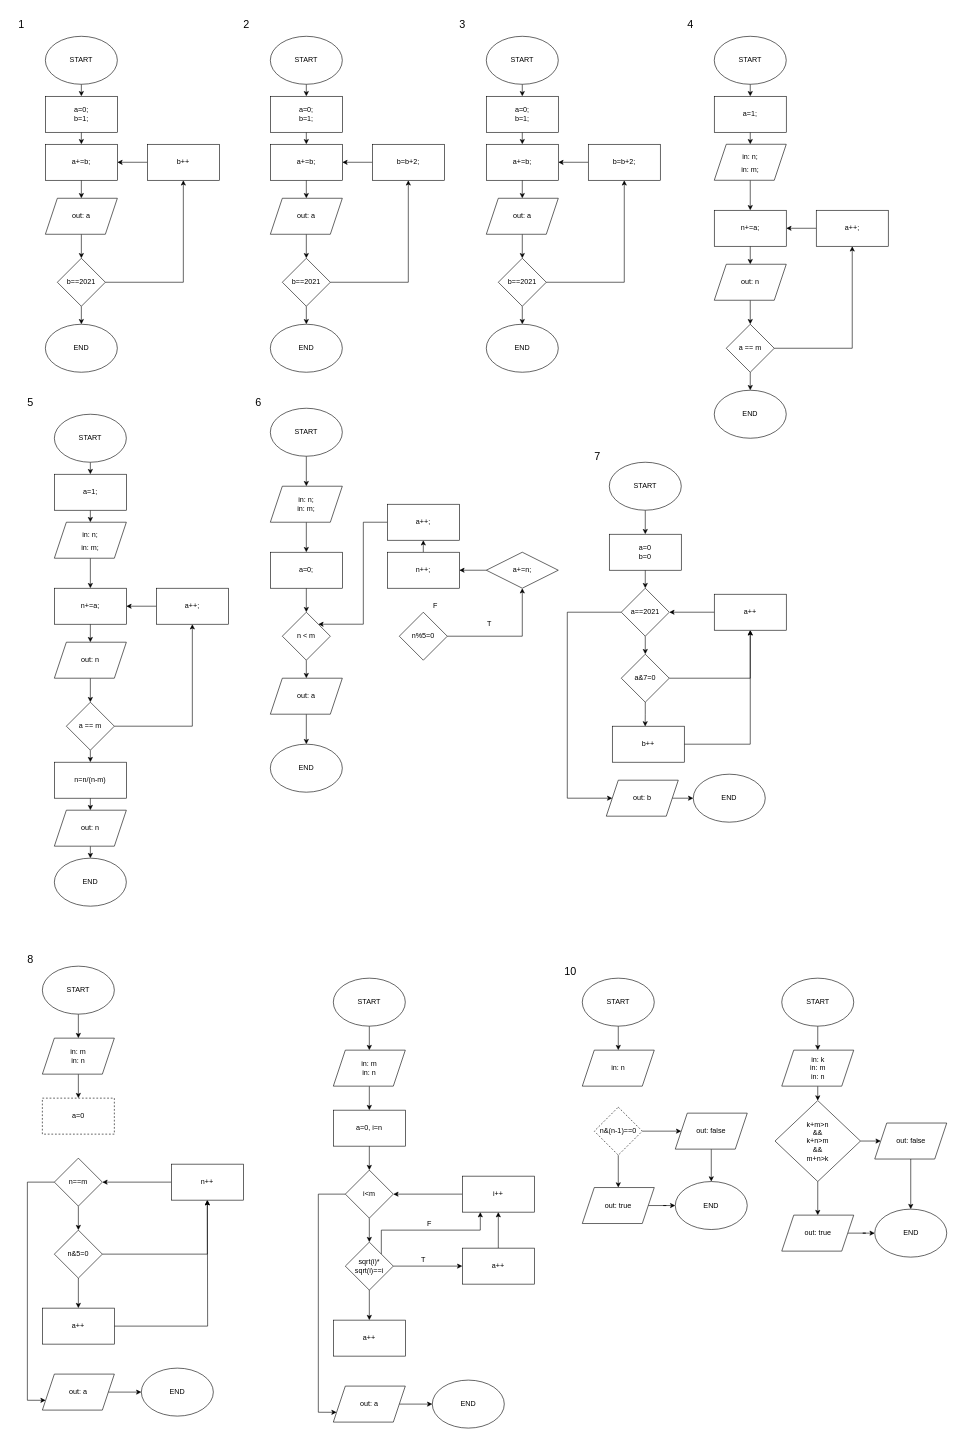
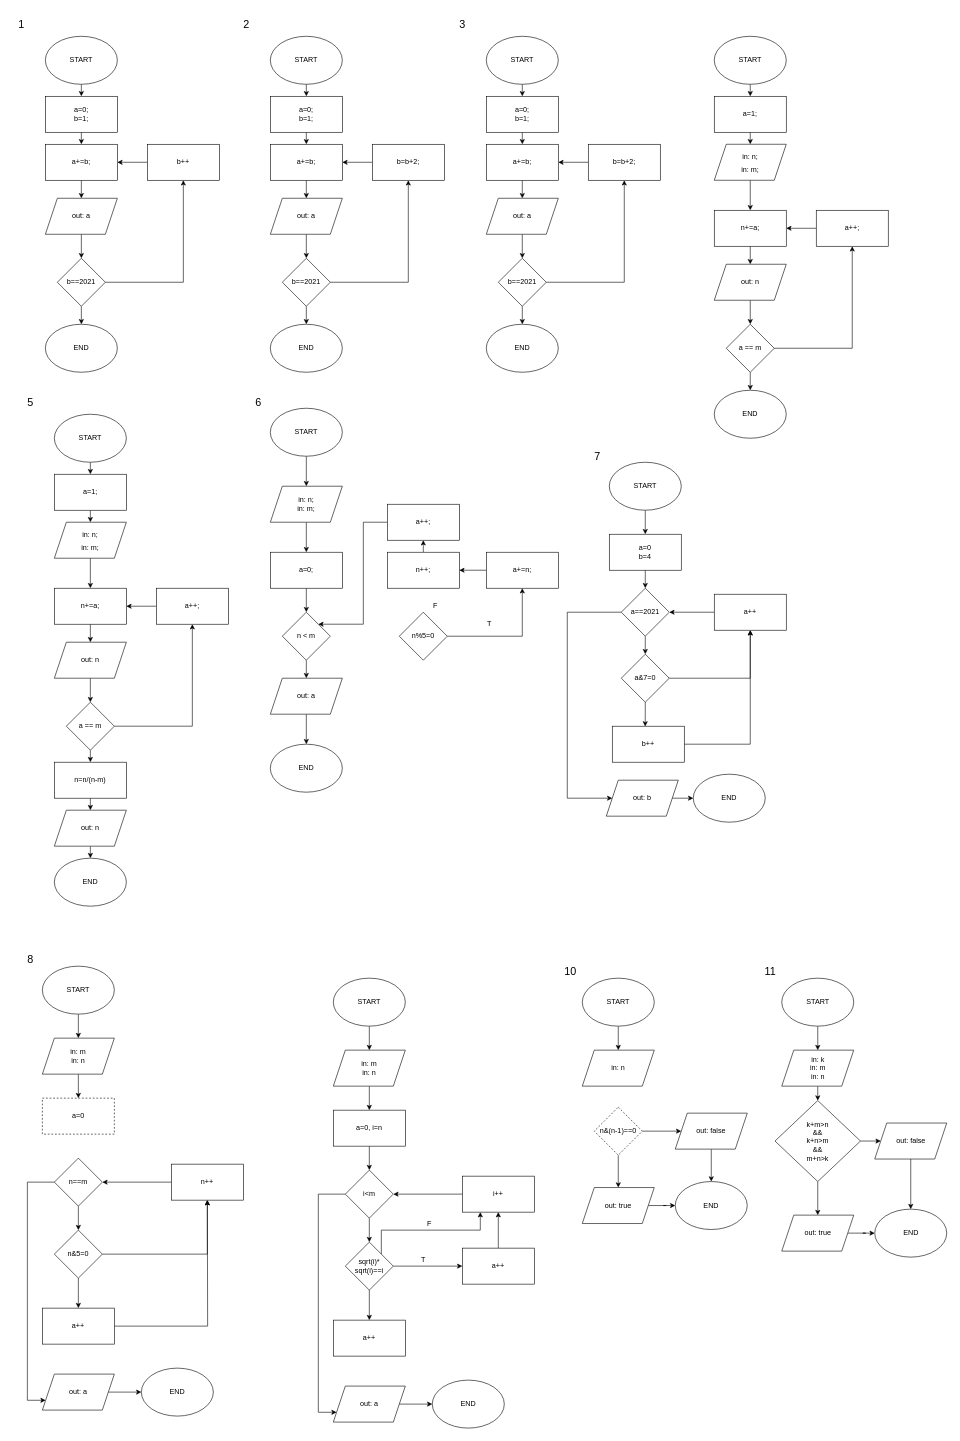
node "4": removed
node "a=0 b=0": label "a=0 b=0" -> "a=0 b=4"
node "a+=n;": shape diamond -> rectangle
node "11": added
